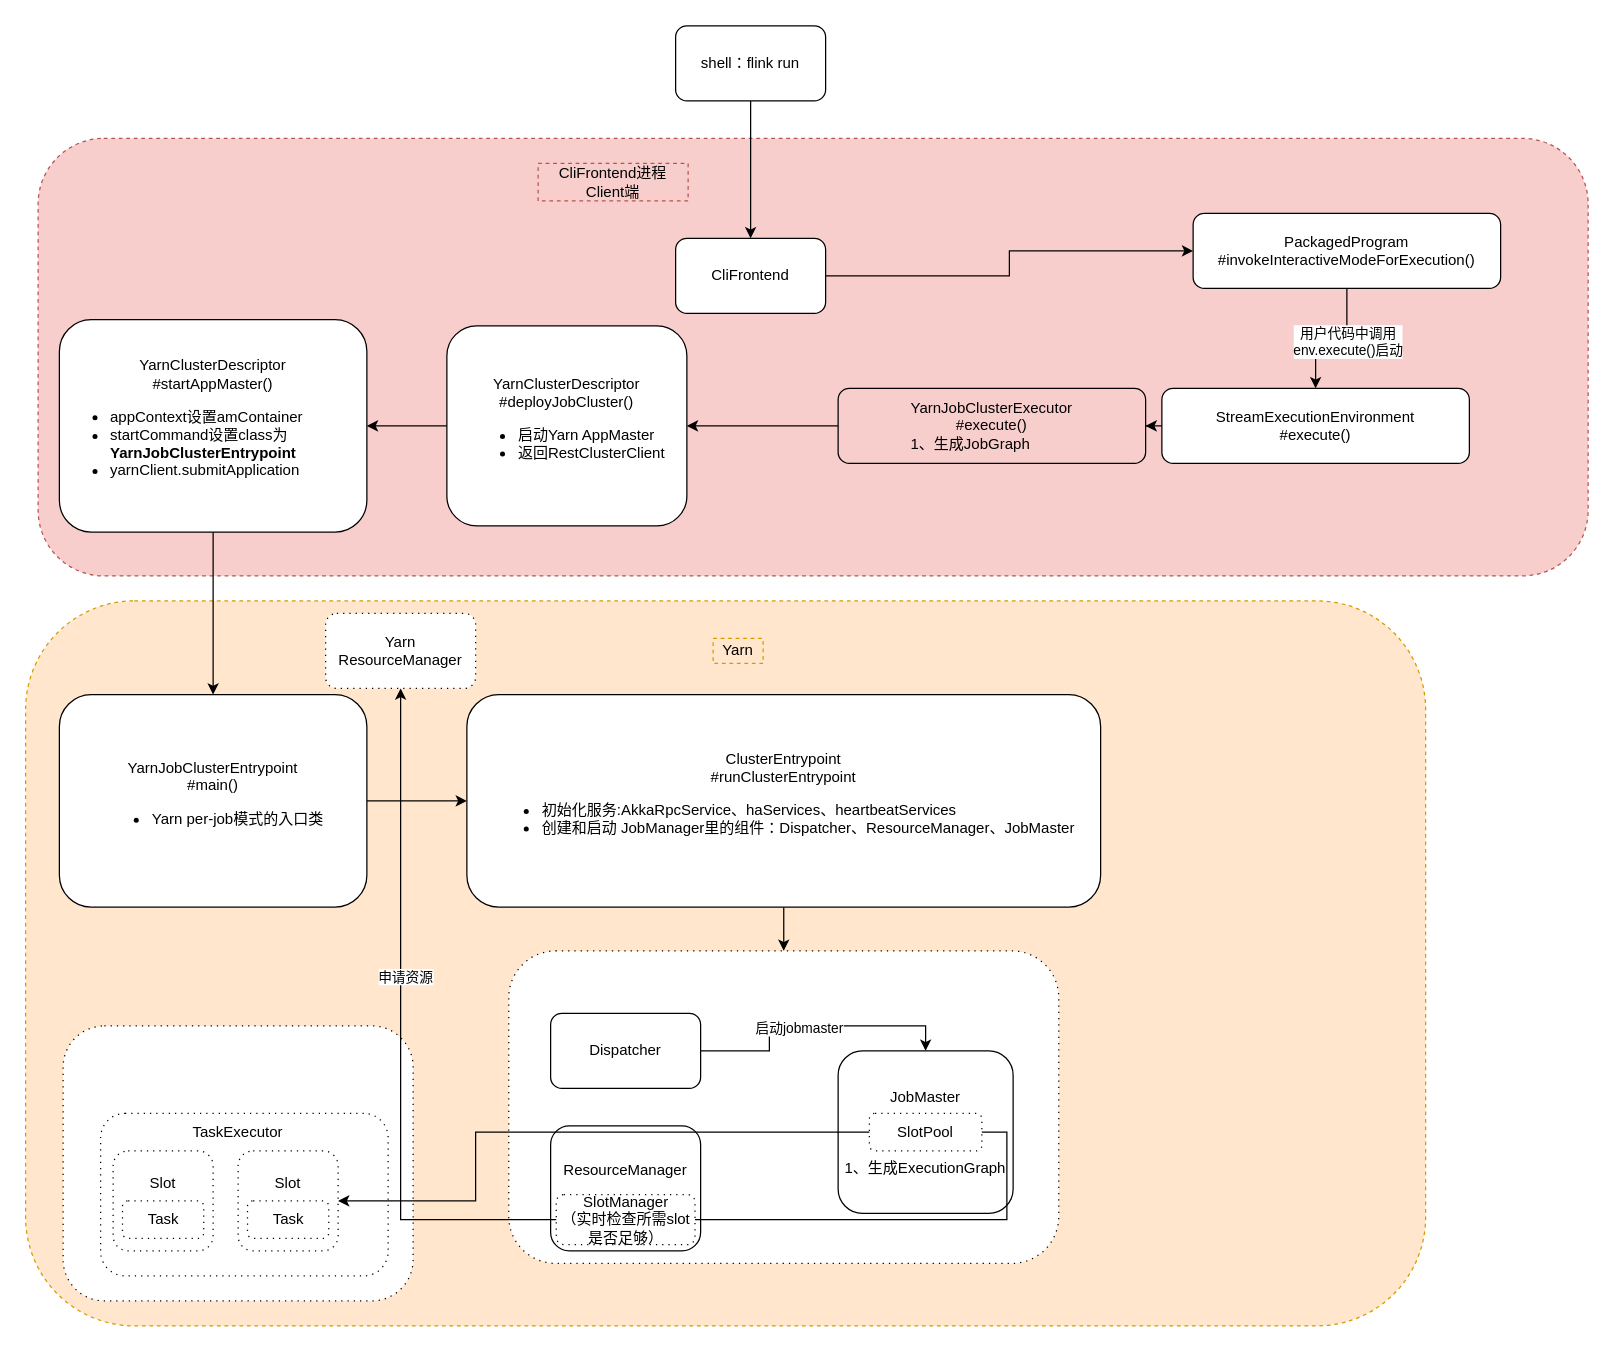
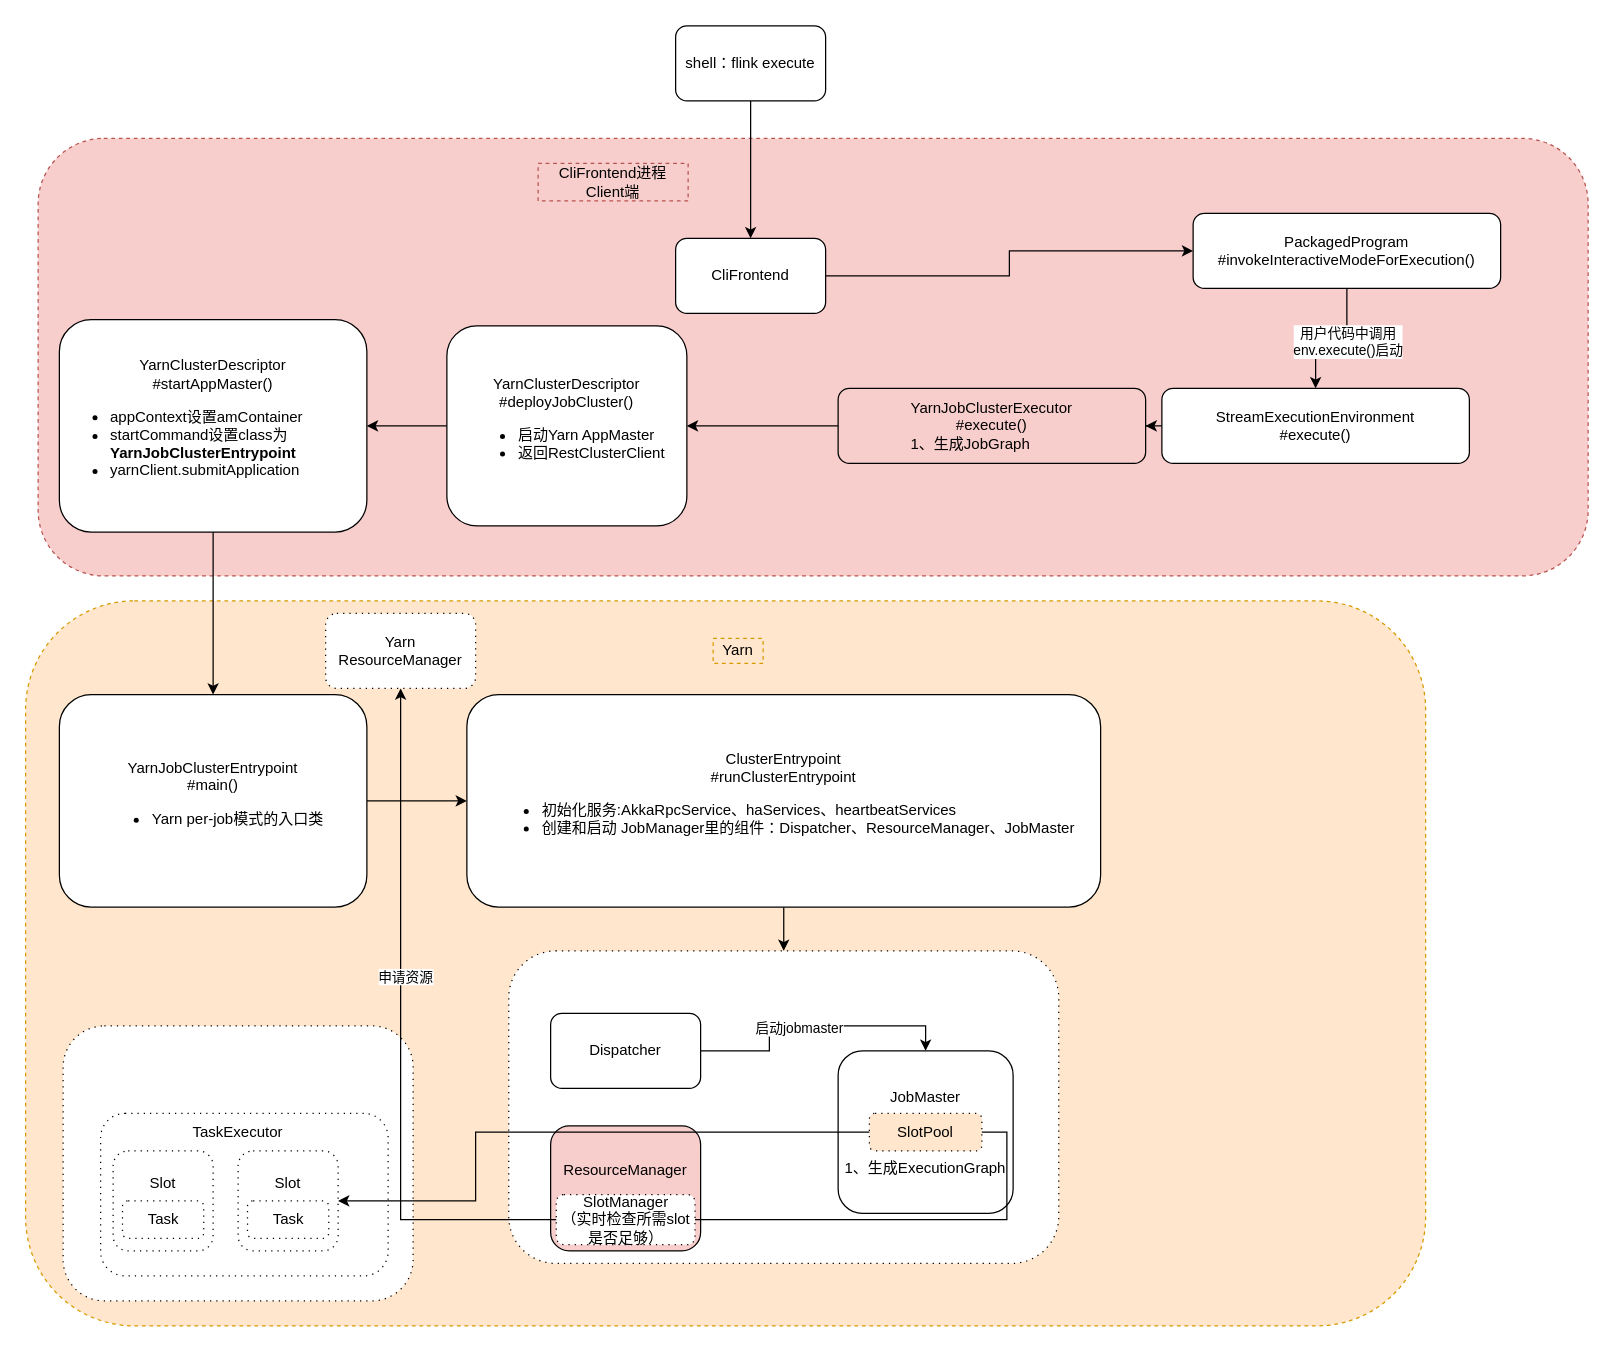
node "shell：flink run": label "shell：flink run" -> "shell：flink execute"
node "SlotPool": fillcolor #ffffff -> #ffe6cc
node "ResourceManager": fillcolor #ffffff -> #f8cecc
